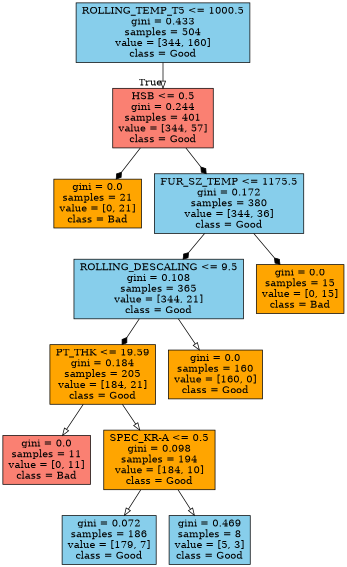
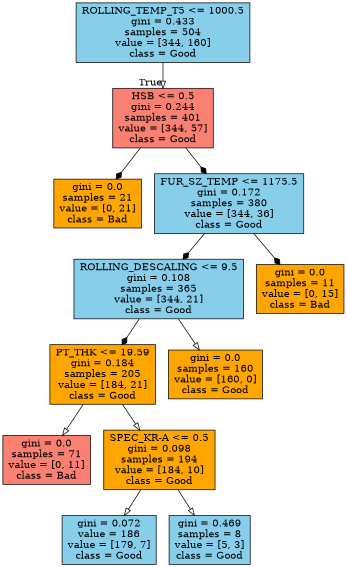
node "gini = 0.0 samples = 15 value = [0, 15] class = Bad": label "gini = 0.0 samples = 15 value = [0, 15] class = Bad" -> "gini = 0.0 samples = 11 value = [0, 15] class = Bad"
node "gini = 0.0 samples = 11 value = [0, 11] class = Bad": label "gini = 0.0 samples = 11 value = [0, 11] class = Bad" -> "gini = 0.0 samples = 71 value = [0, 11] class = Bad"
node "gini = 0.072 samples = 186 value = [179, 7] class = Good": label "gini = 0.072 samples = 186 value = [179, 7] class = Good" -> "gini = 0.072 value = 186 value = [179, 7] class = Good"
